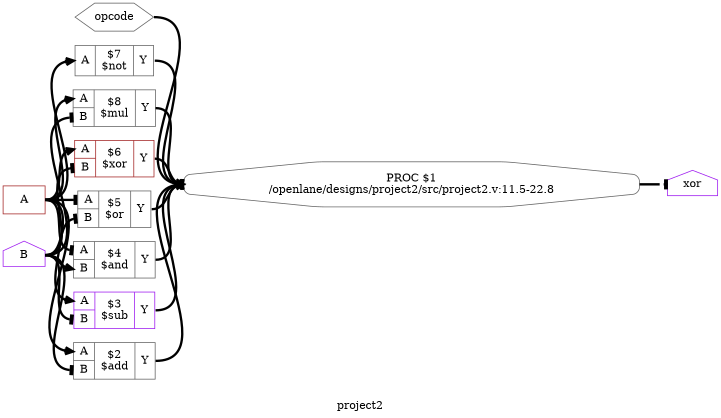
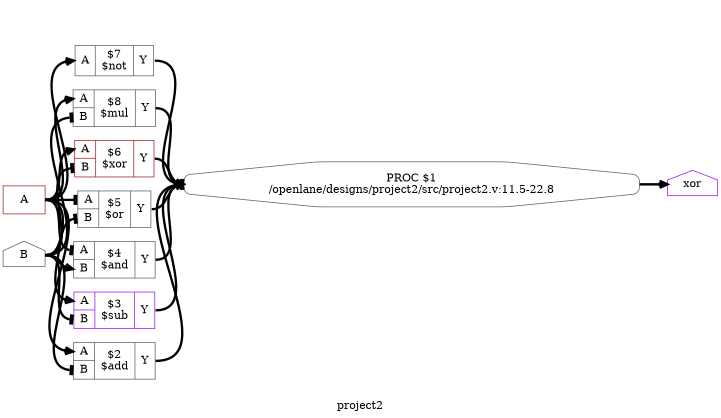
node "opcode": removed
edge "PROC $1 /openlane/designs/project2/src/project2.v:11.5-22.8" -> "xor": arrowhead tee -> vee
node "B": color purple -> gray40
